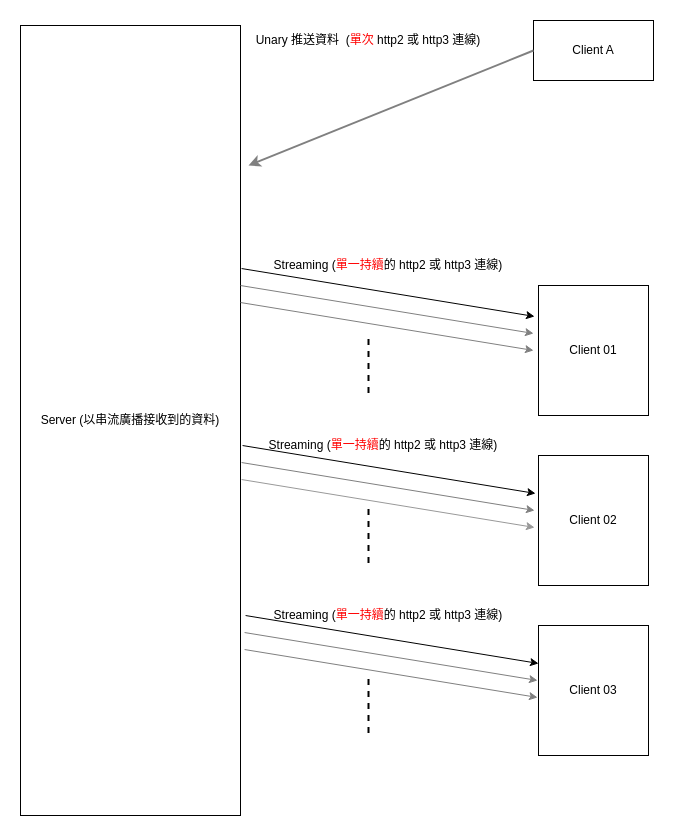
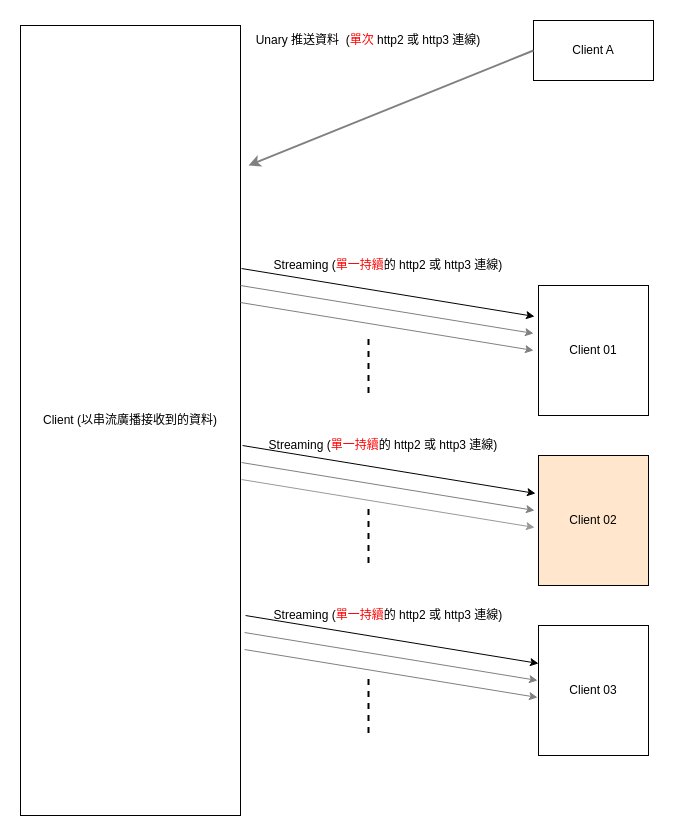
node "Server (以串流廣播接收到的資料)": label "Server (以串流廣播接收到的資料)" -> "Client (以串流廣播接收到的資料)"
node "Client 02": fillcolor #ffffff -> #ffe6cc
